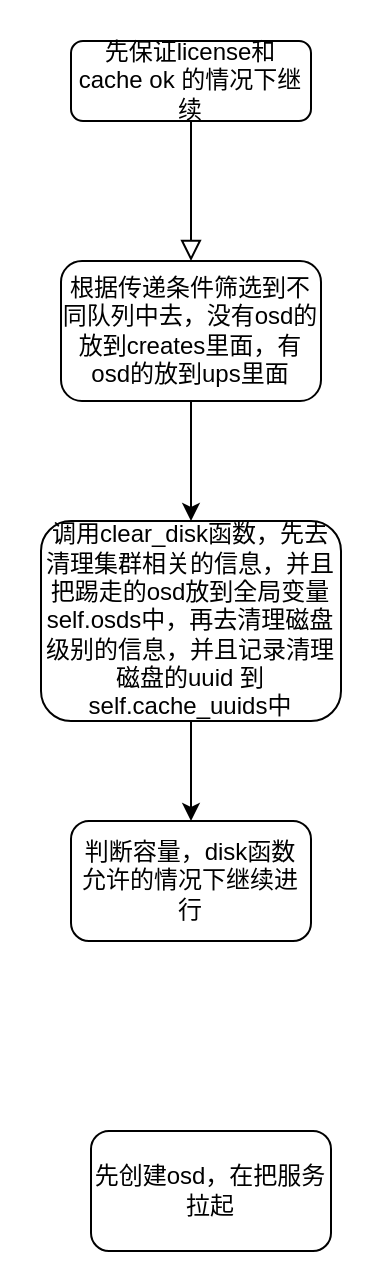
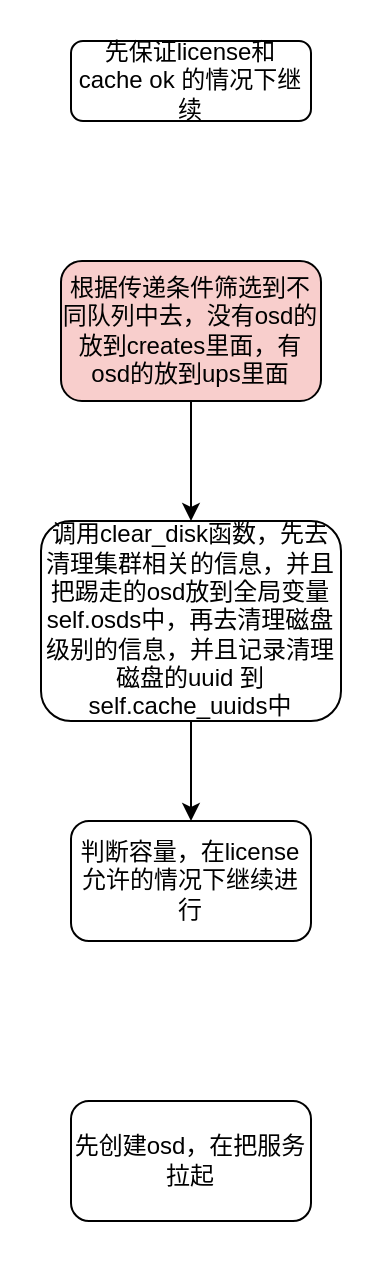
edge "先保证license和 cache ok 的情况下继续" -> "根据传递条件筛选到不同队列中去，没有osd的放到creates里面，有osd的放到ups里面": removed
node "根据传递条件筛选到不同队列中去，没有osd的放到creates里面，有osd的放到ups里面": fillcolor #ffffff -> #f8cecc
node "判断容量，disk函数 允许的情况下继续进行": label "判断容量，disk函数 允许的情况下继续进行" -> "判断容量，在license 允许的情况下继续进行"
node "先创建osd，在把服务拉起": moved (211, 1191) -> (191, 1161)
